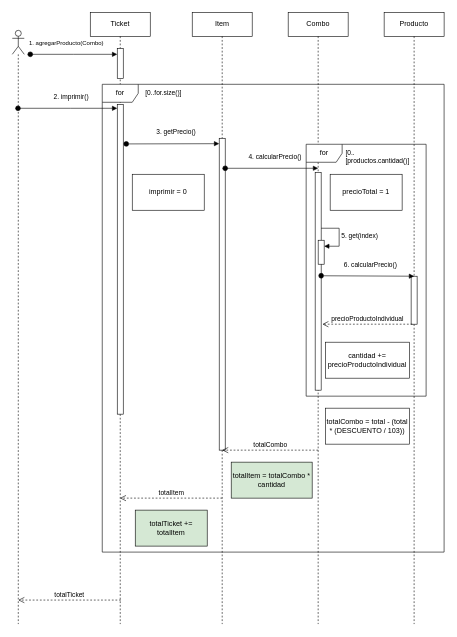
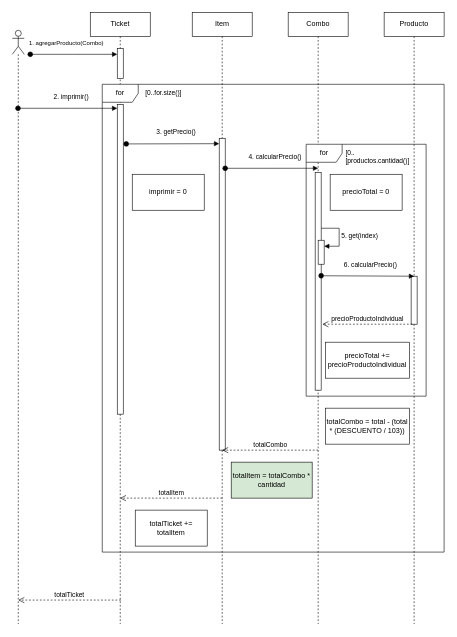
node "precioTotal = 1": label "precioTotal = 1" -> "precioTotal = 0"
node "cantidad += precioProductoIndividual": label "cantidad += precioProductoIndividual" -> "precioTotal += precioProductoIndividual"
node "totalTicket += totalItem": fillcolor #d5e8d4 -> #ffffff
